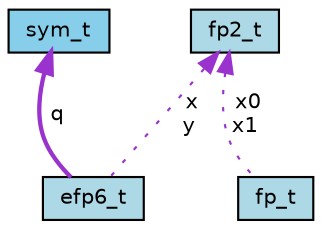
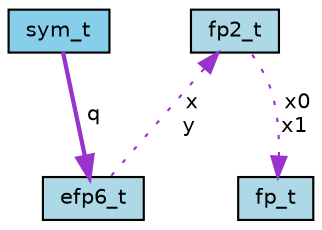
edge "efp6_t" -> "sym_t": reversed
edge "fp_t" -> "fp2_t": reversed
